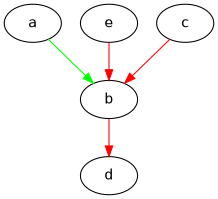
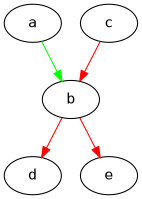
edge "e" -> "b": reversed
